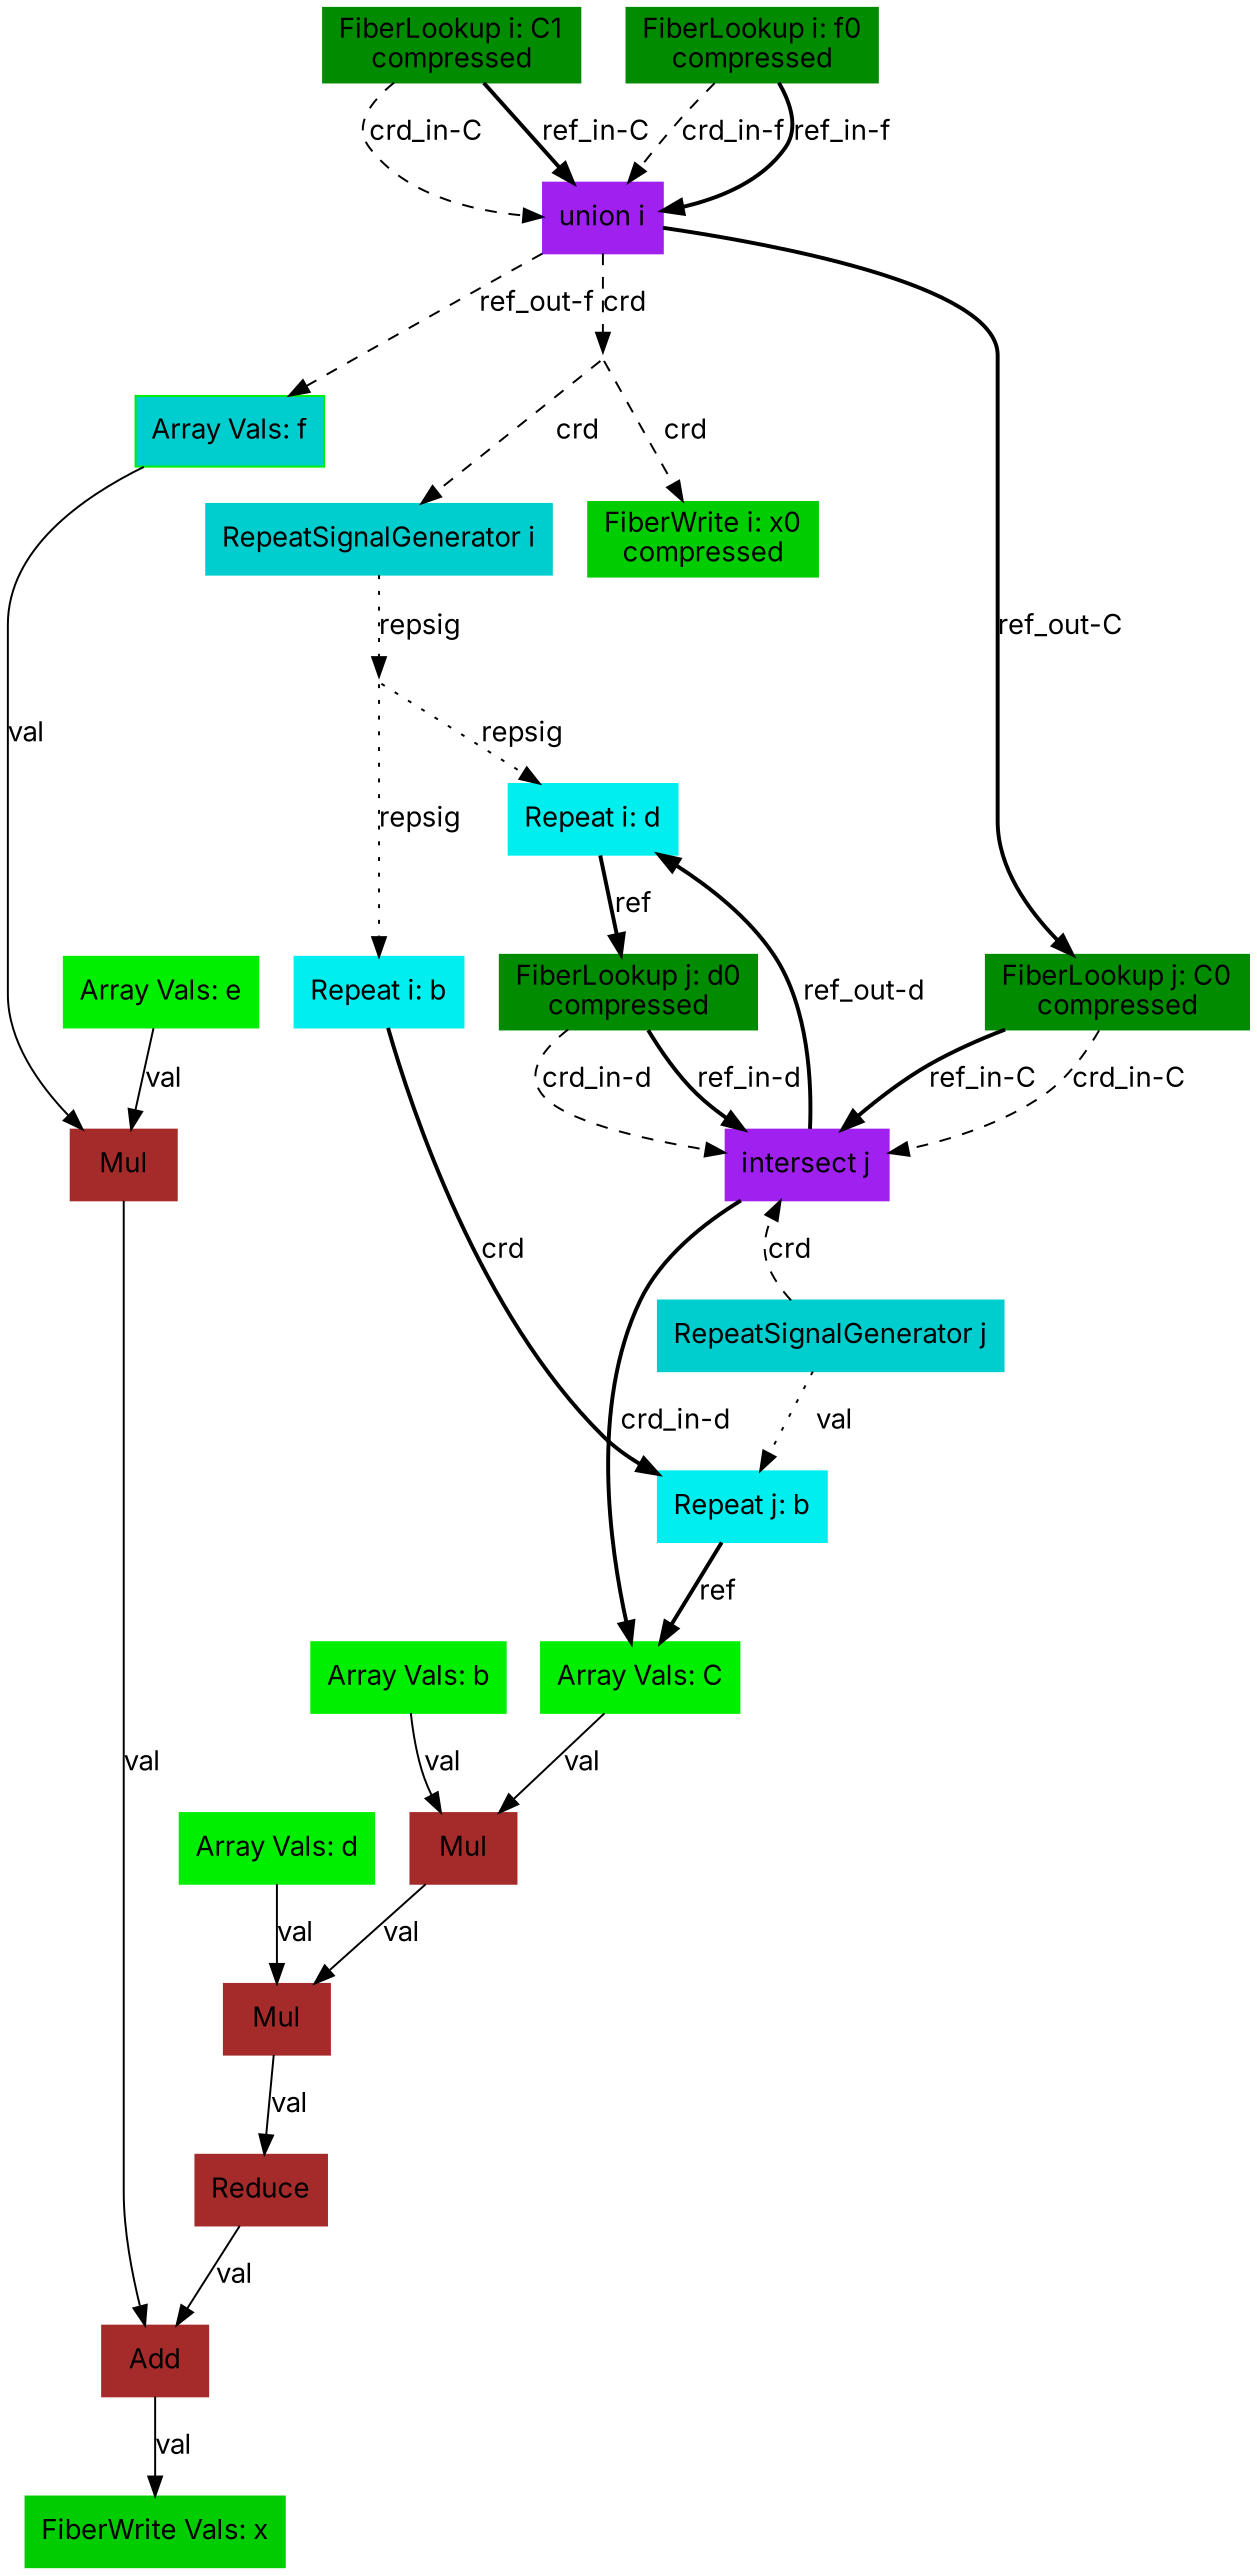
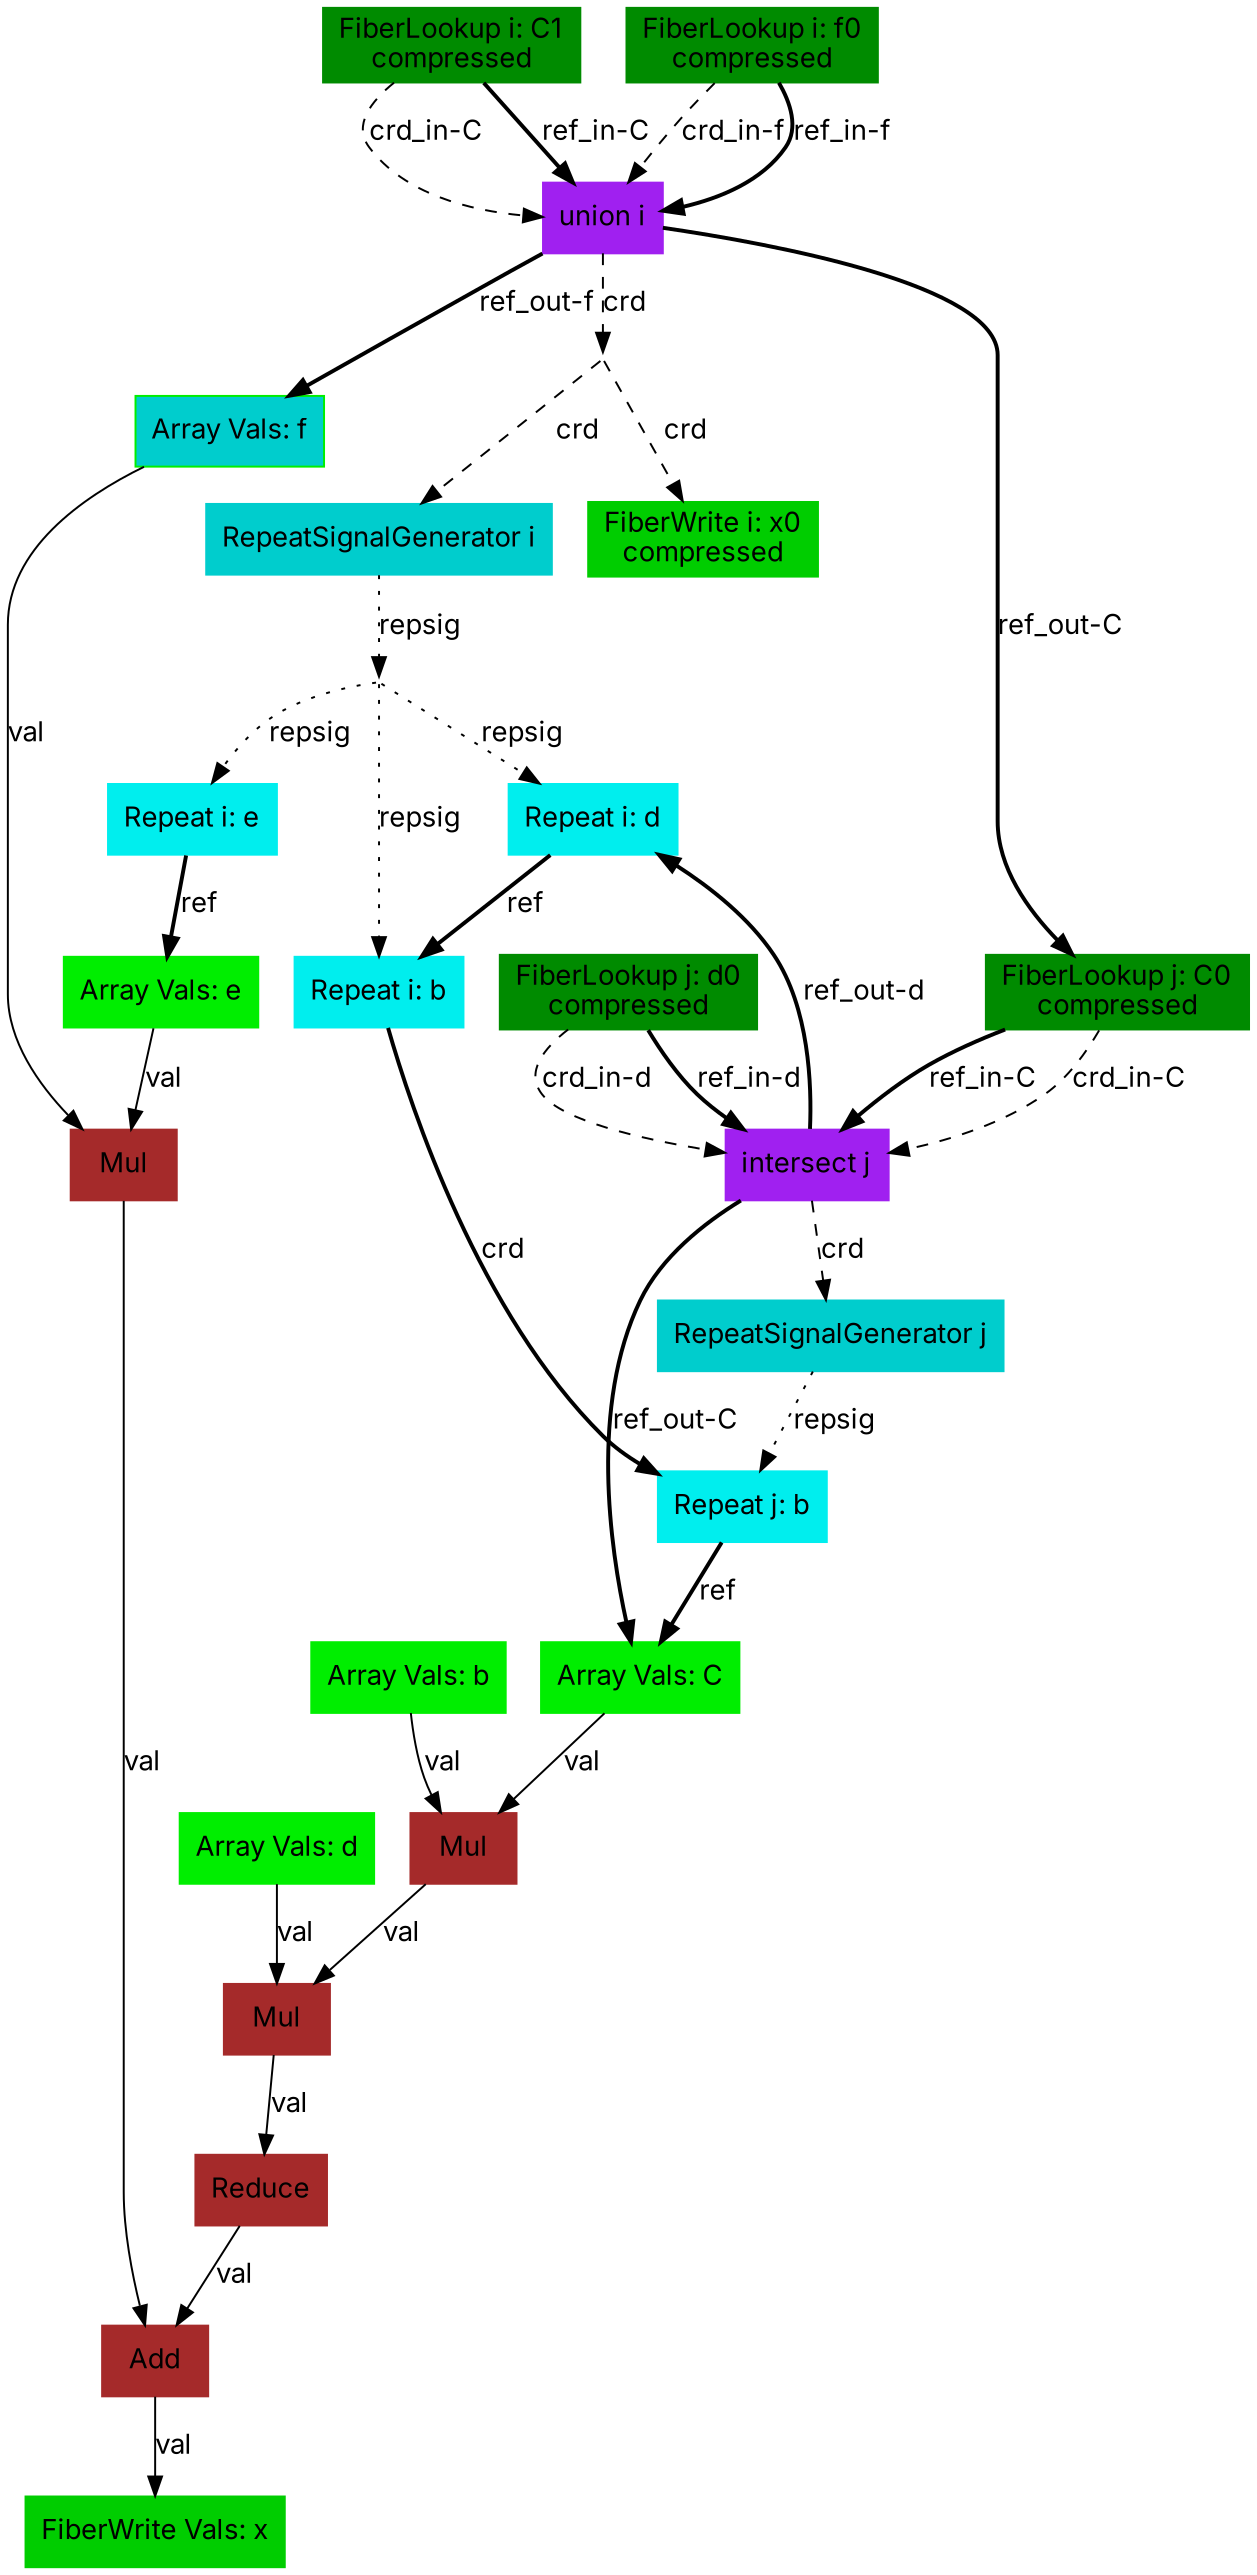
edge "union i" -> "Array Vals: f": style dashed -> bold
node "Repeat i: e": added
edge "Repeat i: d" -> "FiberLookup j: d0 compressed": now "Repeat i: d" -> "Repeat i: b"
edge "RepeatSignalGenerator j" -> "intersect j": reversed
edge "intersect j" -> "Array Vals: C": label "crd_in-d" -> "ref_out-C"
edge "RepeatSignalGenerator j" -> "Repeat j: b": label "val" -> "repsig"
